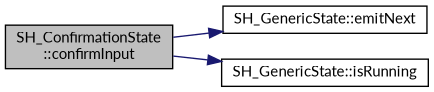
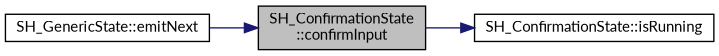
edge "SH_ConfirmationState ::confirmInput" -> "SH_GenericState::emitNext": reversed
node "SH_GenericState::isRunning": label "SH_GenericState::isRunning" -> "SH_ConfirmationState::isRunning"
